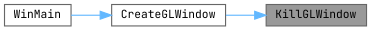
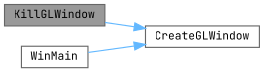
edge "CreateGLWindow" -> "KillGLWindow": reversed
